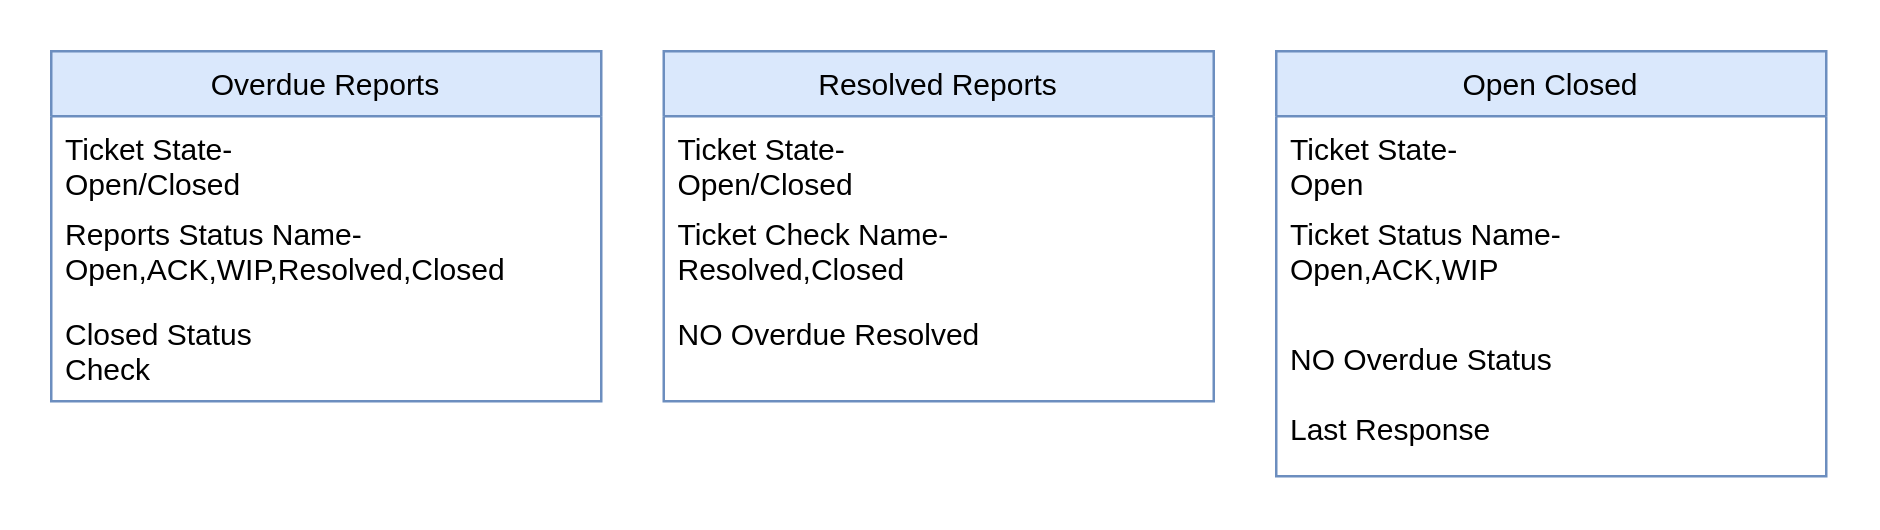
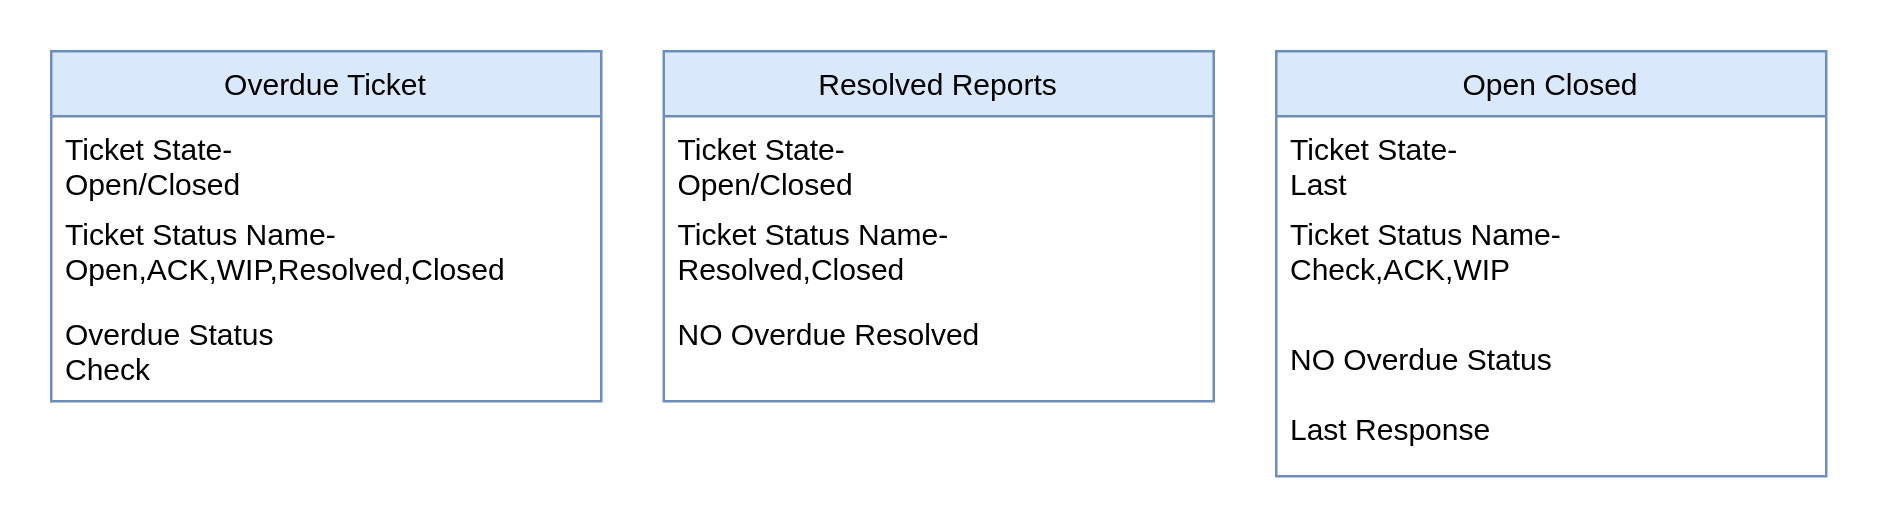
node "Overdue Reports": label "Overdue Reports" -> "Overdue Ticket"
node "Ticket State- Open": label "Ticket State- Open" -> "Ticket State- Last"
node "Reports Status Name- Open,ACK,WIP,Resolved,Closed": label "Reports Status Name- Open,ACK,WIP,Resolved,Closed" -> "Ticket Status Name- Open,ACK,WIP,Resolved,Closed"
node "Ticket Check Name- Resolved,Closed": label "Ticket Check Name- Resolved,Closed" -> "Ticket Status Name- Resolved,Closed"
node "Ticket Status Name- Open,ACK,WIP": label "Ticket Status Name- Open,ACK,WIP" -> "Ticket Status Name- Check,ACK,WIP"
node "Closed Status Check": label "Closed Status Check" -> "Overdue Status Check"
